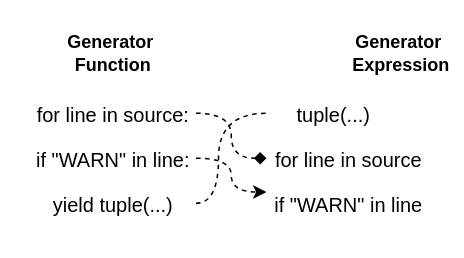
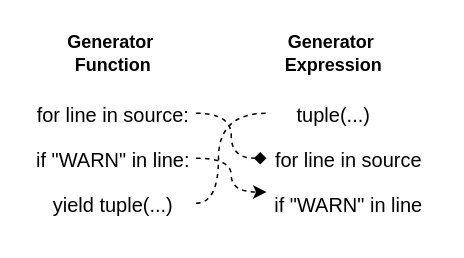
node "Generator Expression": moved (401, 53) -> (334, 53)
